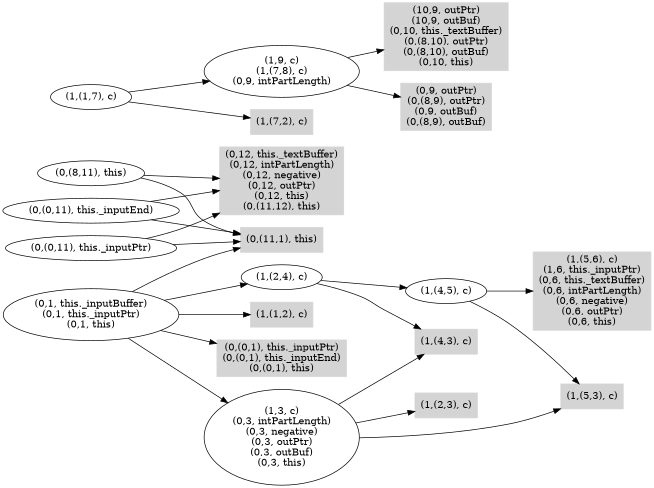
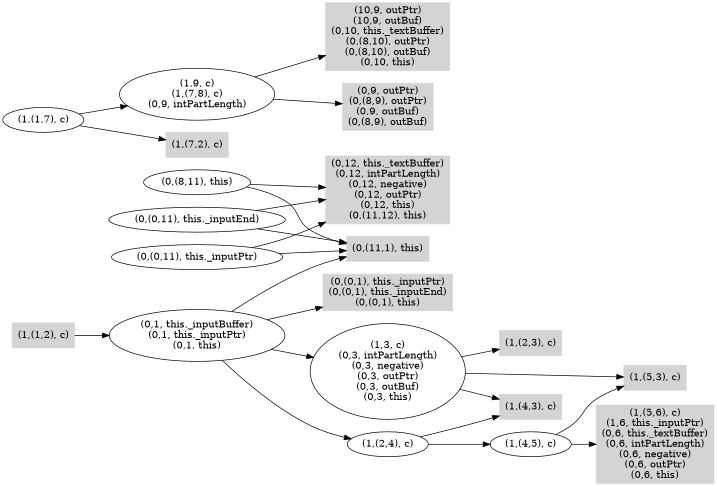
edge "(0,1, this._inputBuffer) (0,1, this._inputPtr) (0,1, this)" -> "(1,(1,2), c)": reversed
